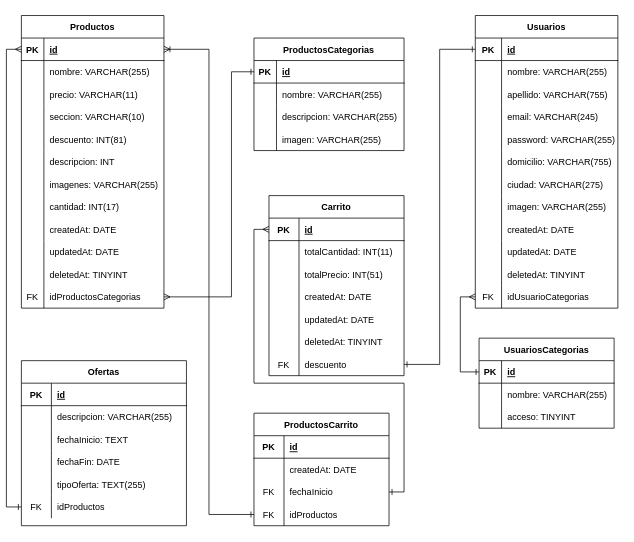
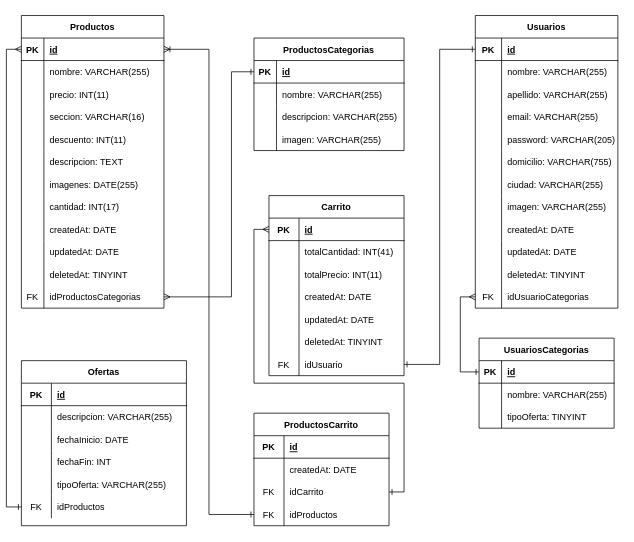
node "precio: VARCHAR(11)": label "precio: VARCHAR(11)" -> "precio: INT(11)"
node "apellido: VARCHAR(755)": label "apellido: VARCHAR(755)" -> "apellido: VARCHAR(255)"
node "seccion: VARCHAR(10)": label "seccion: VARCHAR(10)" -> "seccion: VARCHAR(16)"
node "email: VARCHAR(245)": label "email: VARCHAR(245)" -> "email: VARCHAR(255)"
node "descuento: INT(81)": label "descuento: INT(81)" -> "descuento: INT(11)"
node "password: VARCHAR(255)": label "password: VARCHAR(255)" -> "password: VARCHAR(205)"
node "descripcion: INT": label "descripcion: INT" -> "descripcion: TEXT"
node "imagenes: VARCHAR(255)": label "imagenes: VARCHAR(255)" -> "imagenes: DATE(255)"
node "ciudad: VARCHAR(275)": label "ciudad: VARCHAR(275)" -> "ciudad: VARCHAR(255)"
node "totalCantidad: INT(11)": label "totalCantidad: INT(11)" -> "totalCantidad: INT(41)"
node "totalPrecio: INT(51)": label "totalPrecio: INT(51)" -> "totalPrecio: INT(11)"
node "descuento": label "descuento" -> "idUsuario"
node "acceso: TINYINT": label "acceso: TINYINT" -> "tipoOferta: TINYINT"
node "fechaInicio: TEXT": label "fechaInicio: TEXT" -> "fechaInicio: DATE"
node "fechaFin: DATE": label "fechaFin: DATE" -> "fechaFin: INT"
node "tipoOferta: TEXT(255)": label "tipoOferta: TEXT(255)" -> "tipoOferta: VARCHAR(255)"
node "fechaInicio": label "fechaInicio" -> "idCarrito"
